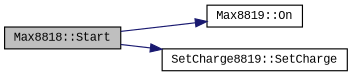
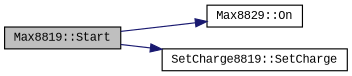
node "Max8819::On": label "Max8819::On" -> "Max8829::On"
node "Max8818::Start": label "Max8818::Start" -> "Max8819::Start"
